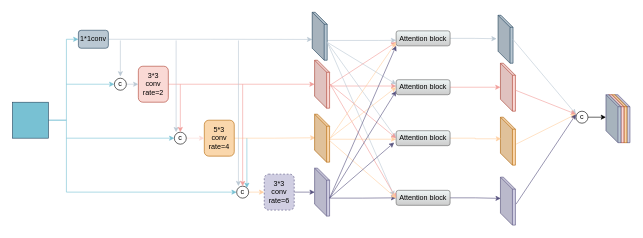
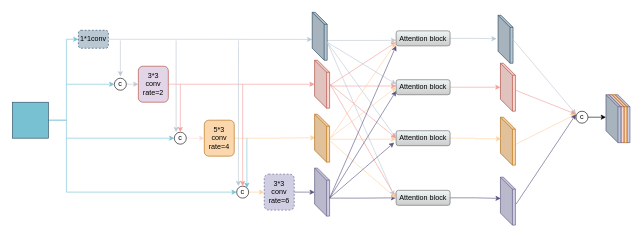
node "1*1conv": style solid -> dashed
node "3*3 conv rate=2": fillcolor #fad9d5 -> #e1d5e7
